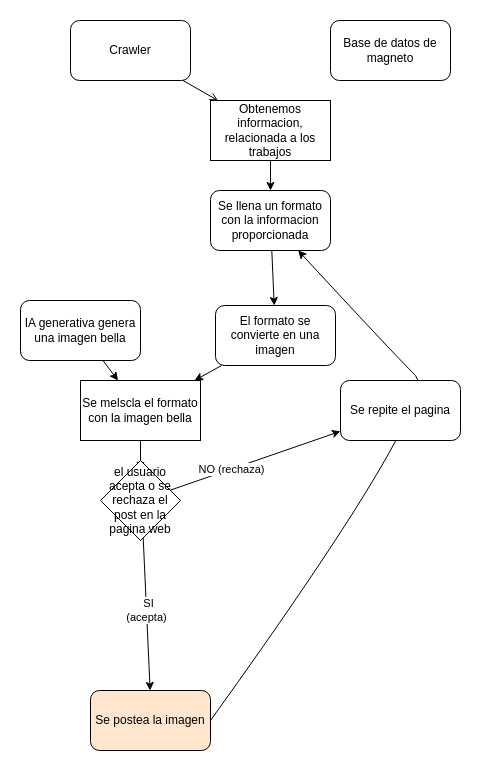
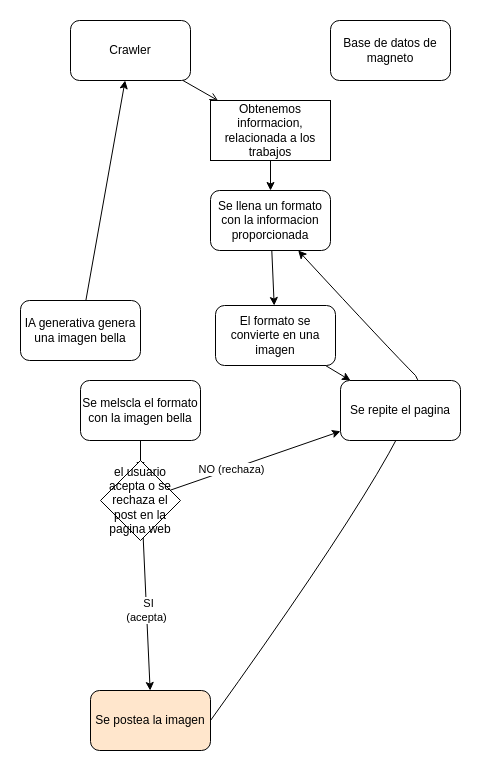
edge "IA generativa genera una imagen bella" -> "Se melscla el formato con la imagen bella": now "IA generativa genera una imagen bella" -> "Crawler"
edge "El formato se convierte en una imagen" -> "Se melscla el formato con la imagen bella": now "El formato se convierte en una imagen" -> "Se repite el pagina"
node "Se melscla el formato con la imagen bella": shape rectangle -> rounded rectangle
